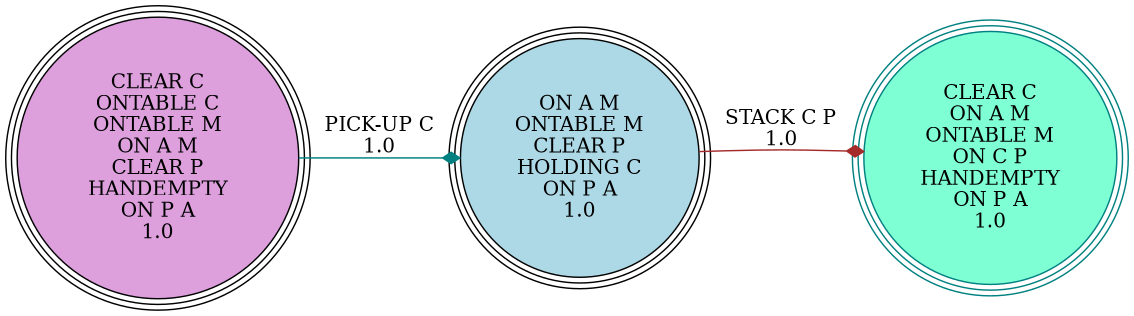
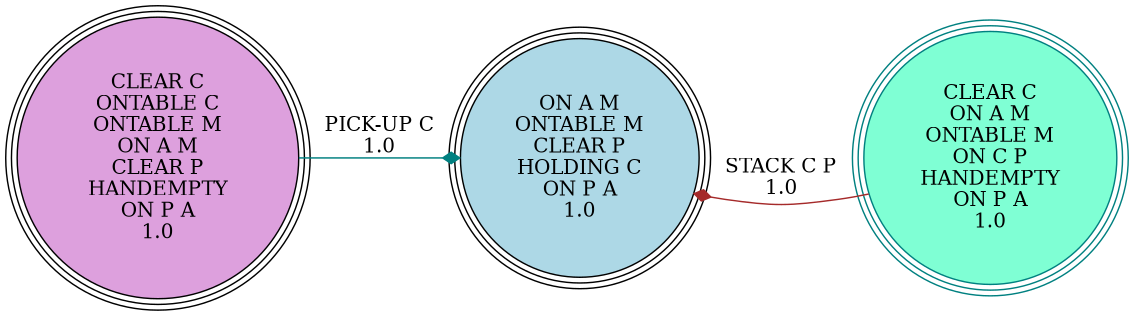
edge "ON A M ONTABLE M CLEAR P HOLDING C ON P A 1.0" -> "CLEAR C ON A M ONTABLE M ON C P HANDEMPTY ON P A 1.0": reversed
